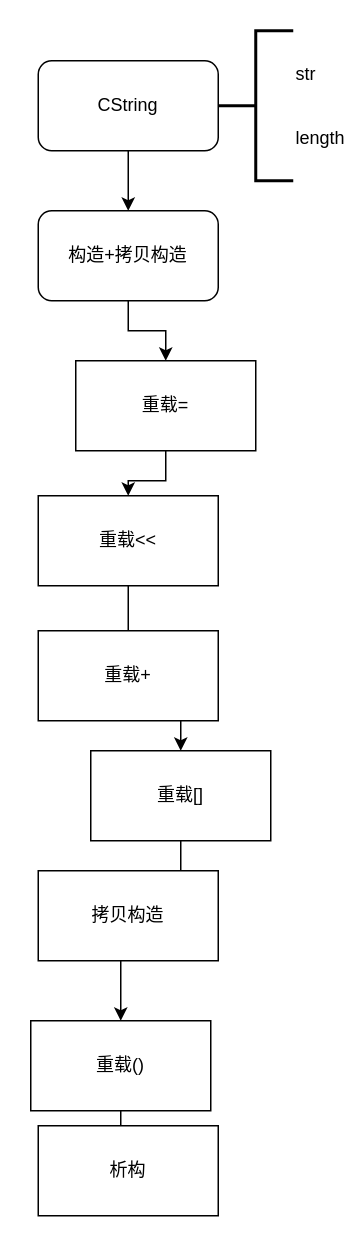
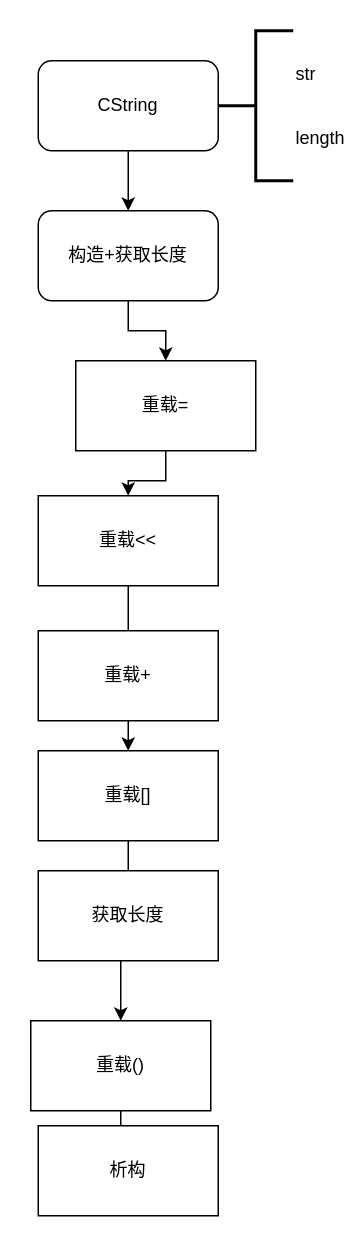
node "构造+拷贝构造": label "构造+拷贝构造" -> "构造+获取长度"
node "重载[]": moved (181, 796) -> (128, 796)
node "拷贝构造": label "拷贝构造" -> "获取长度"
